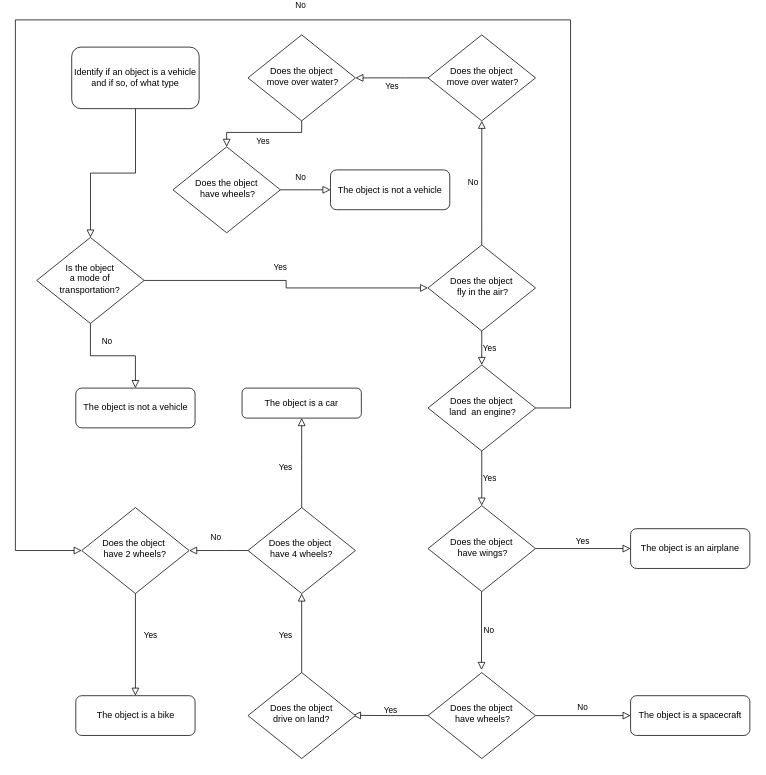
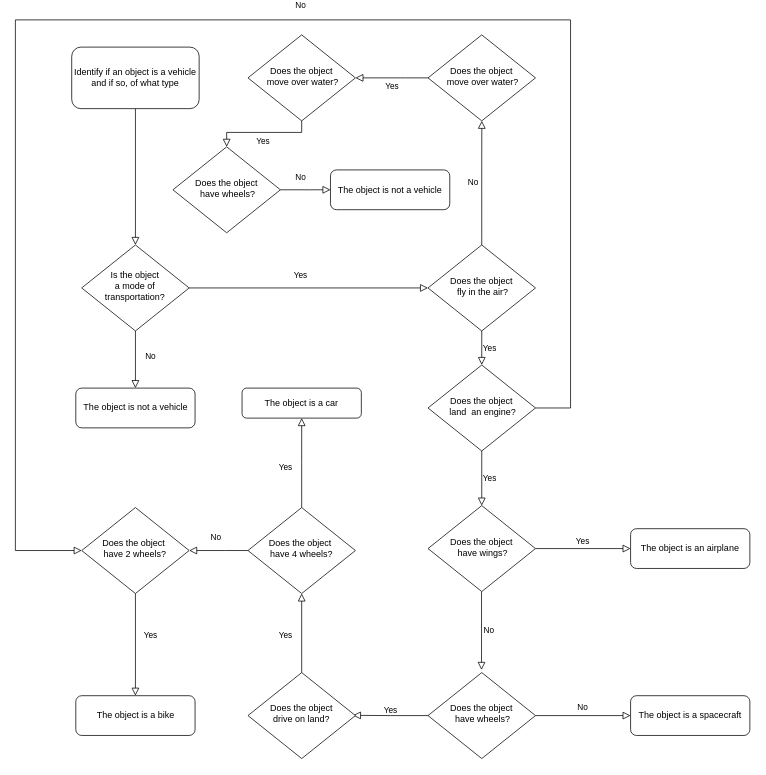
node "Is the object a mode of transportation?": moved (90, 280) -> (135, 288)
